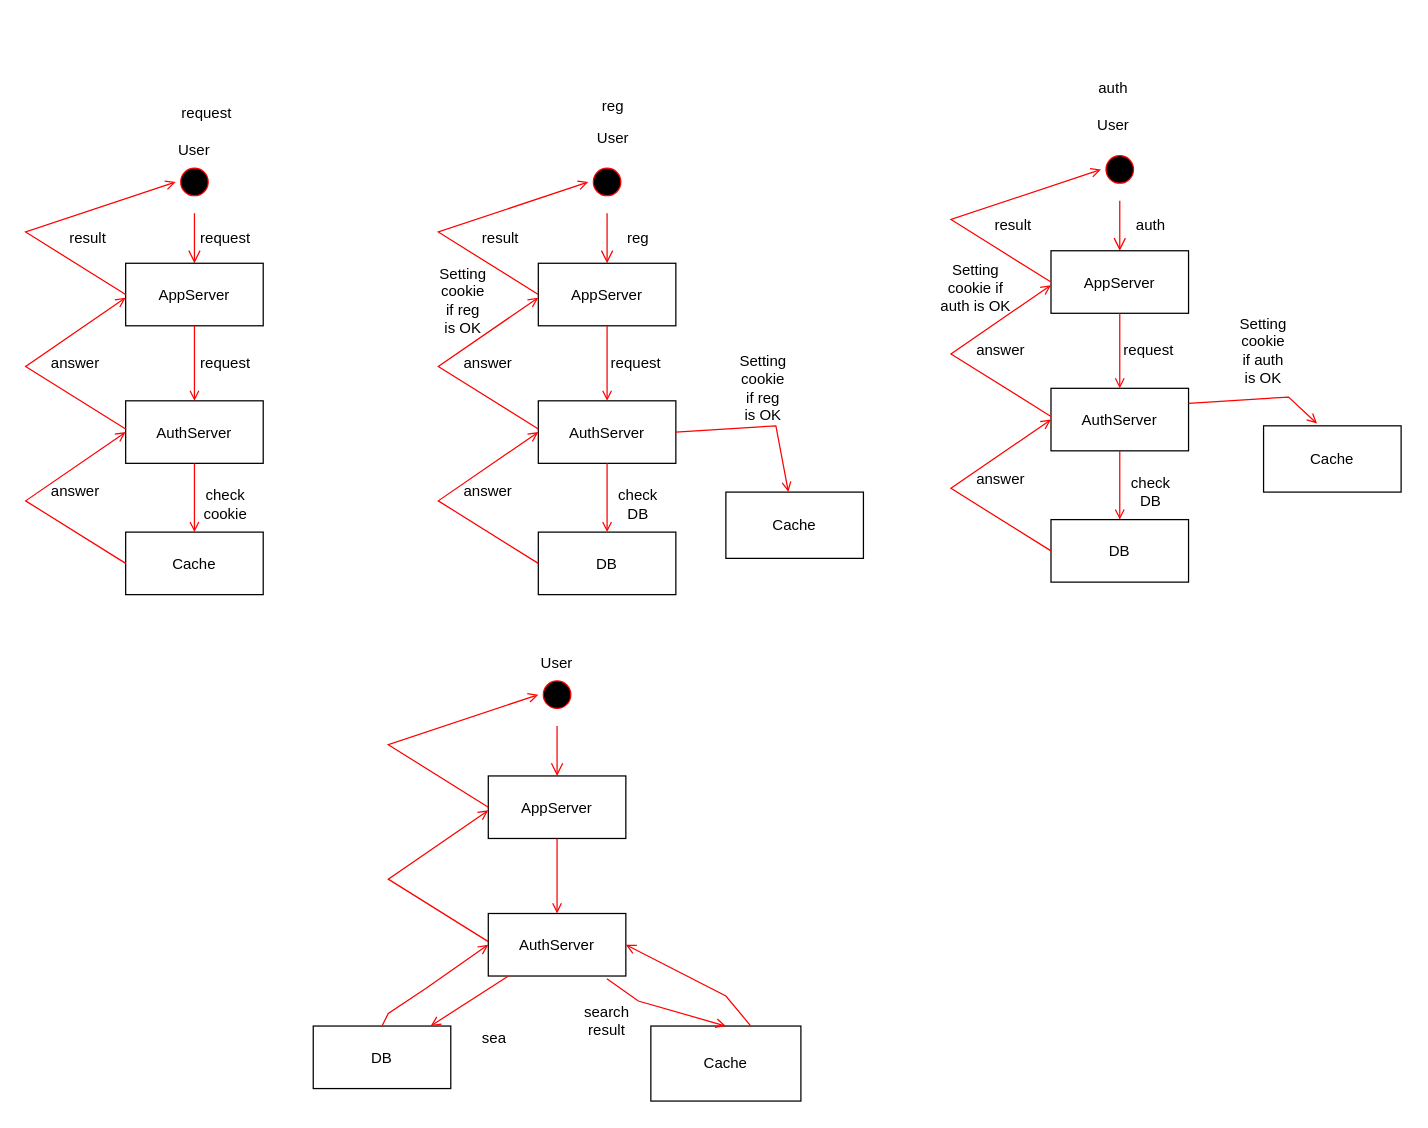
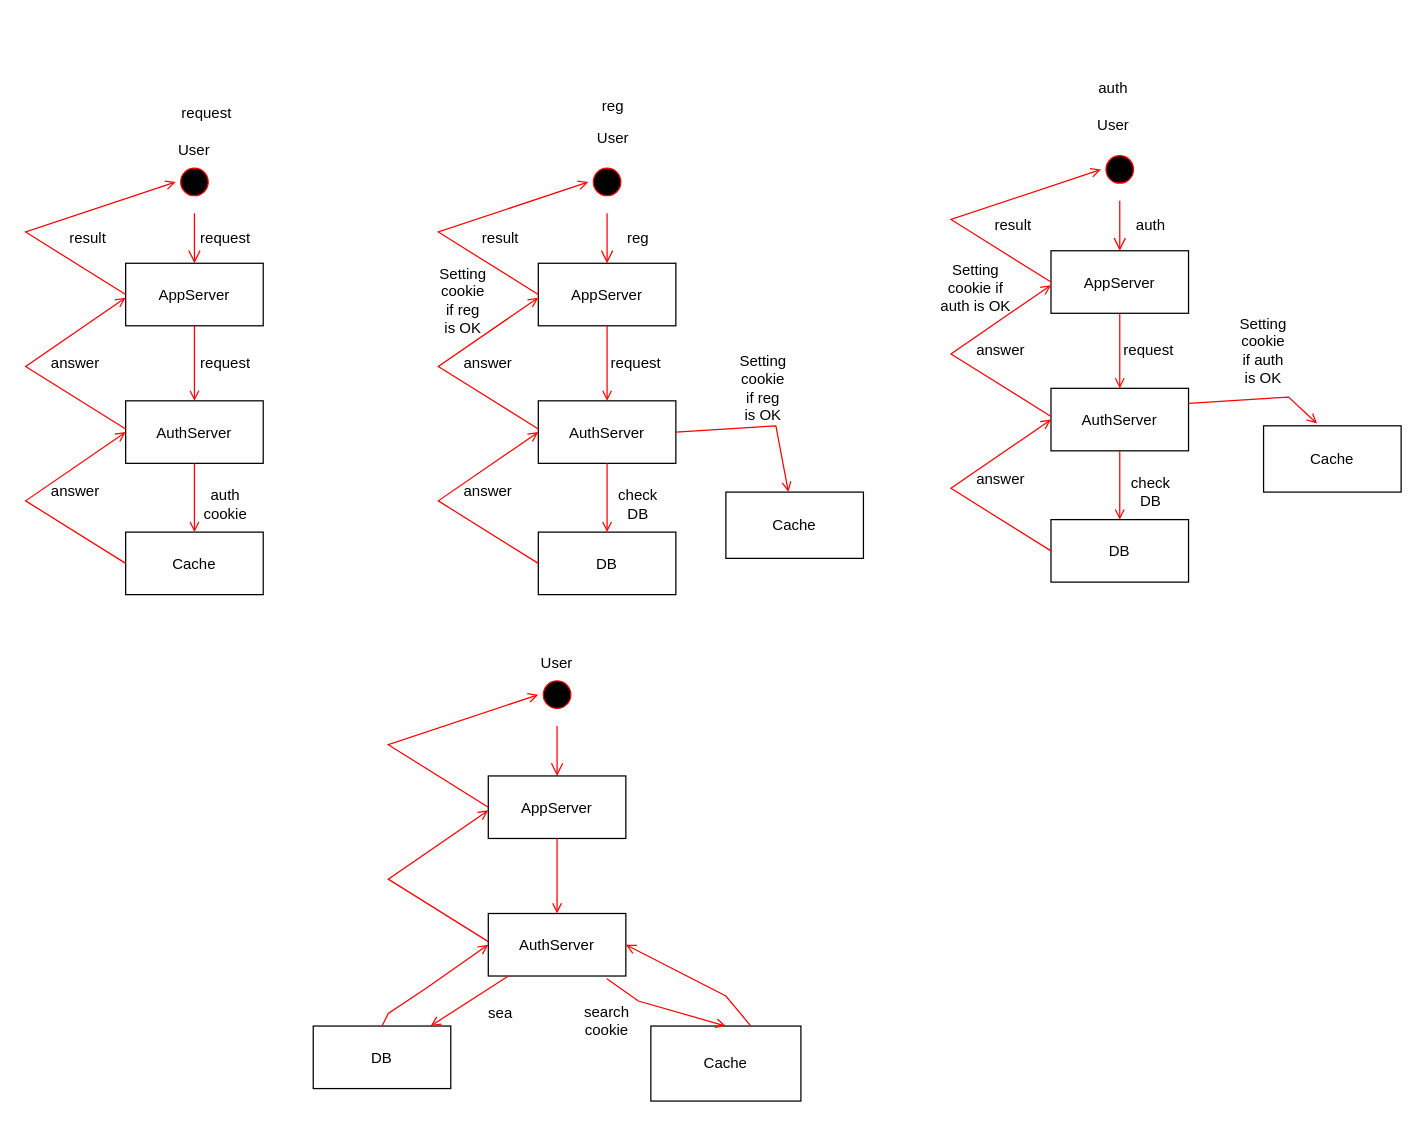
node "check cookie": label "check cookie" -> "auth cookie"
node "search result": label "search result" -> "search cookie"
node "sea": moved (494, 1038) -> (501, 1013)
